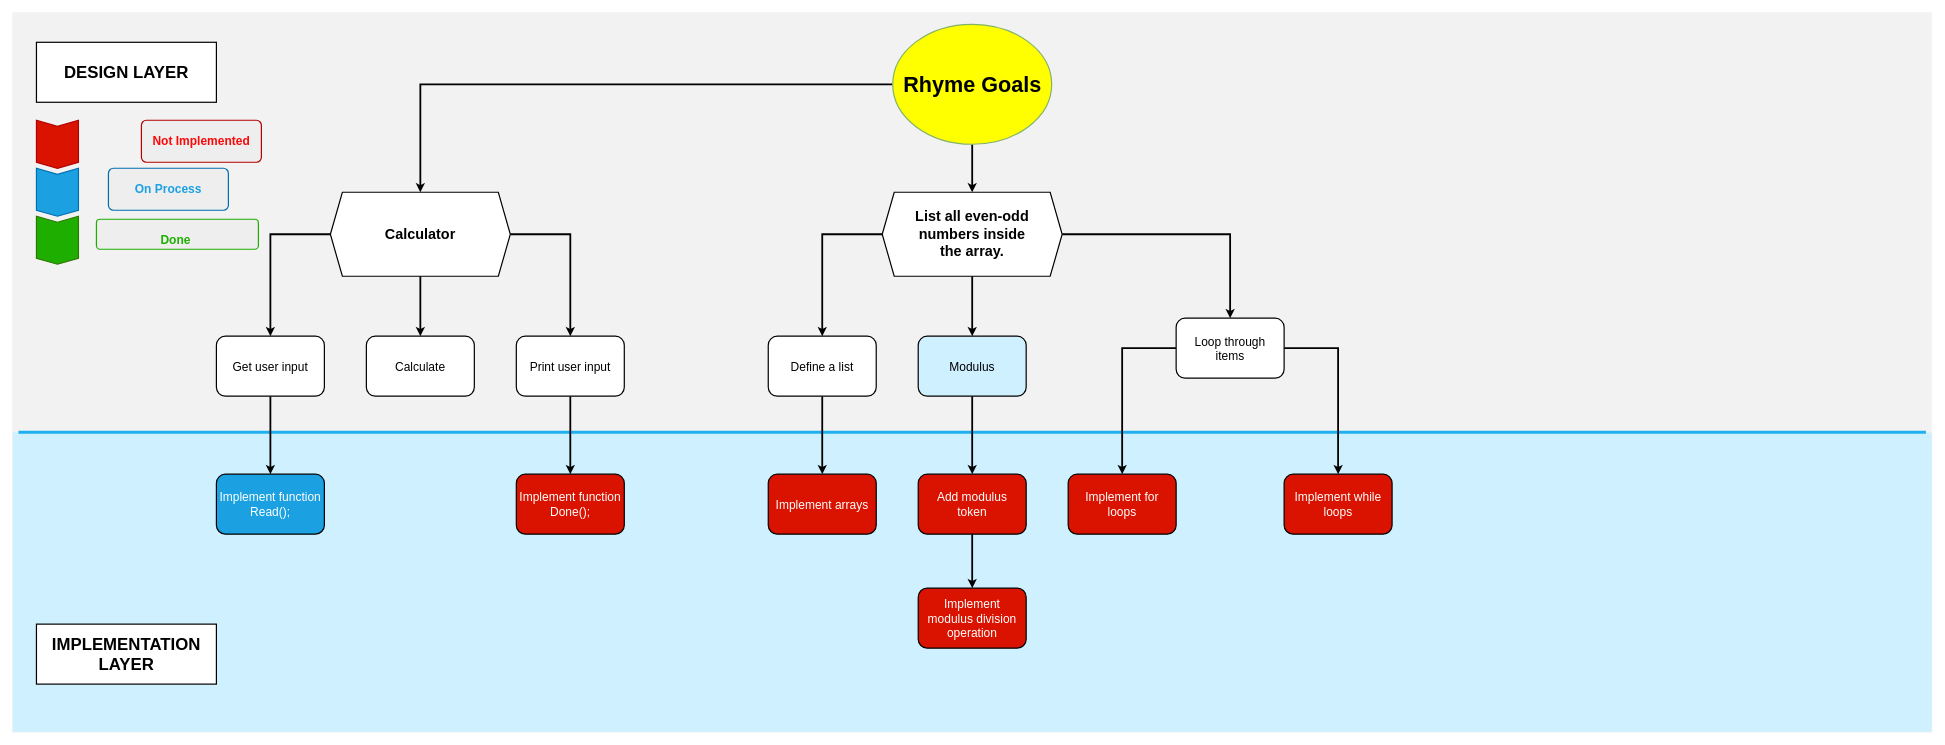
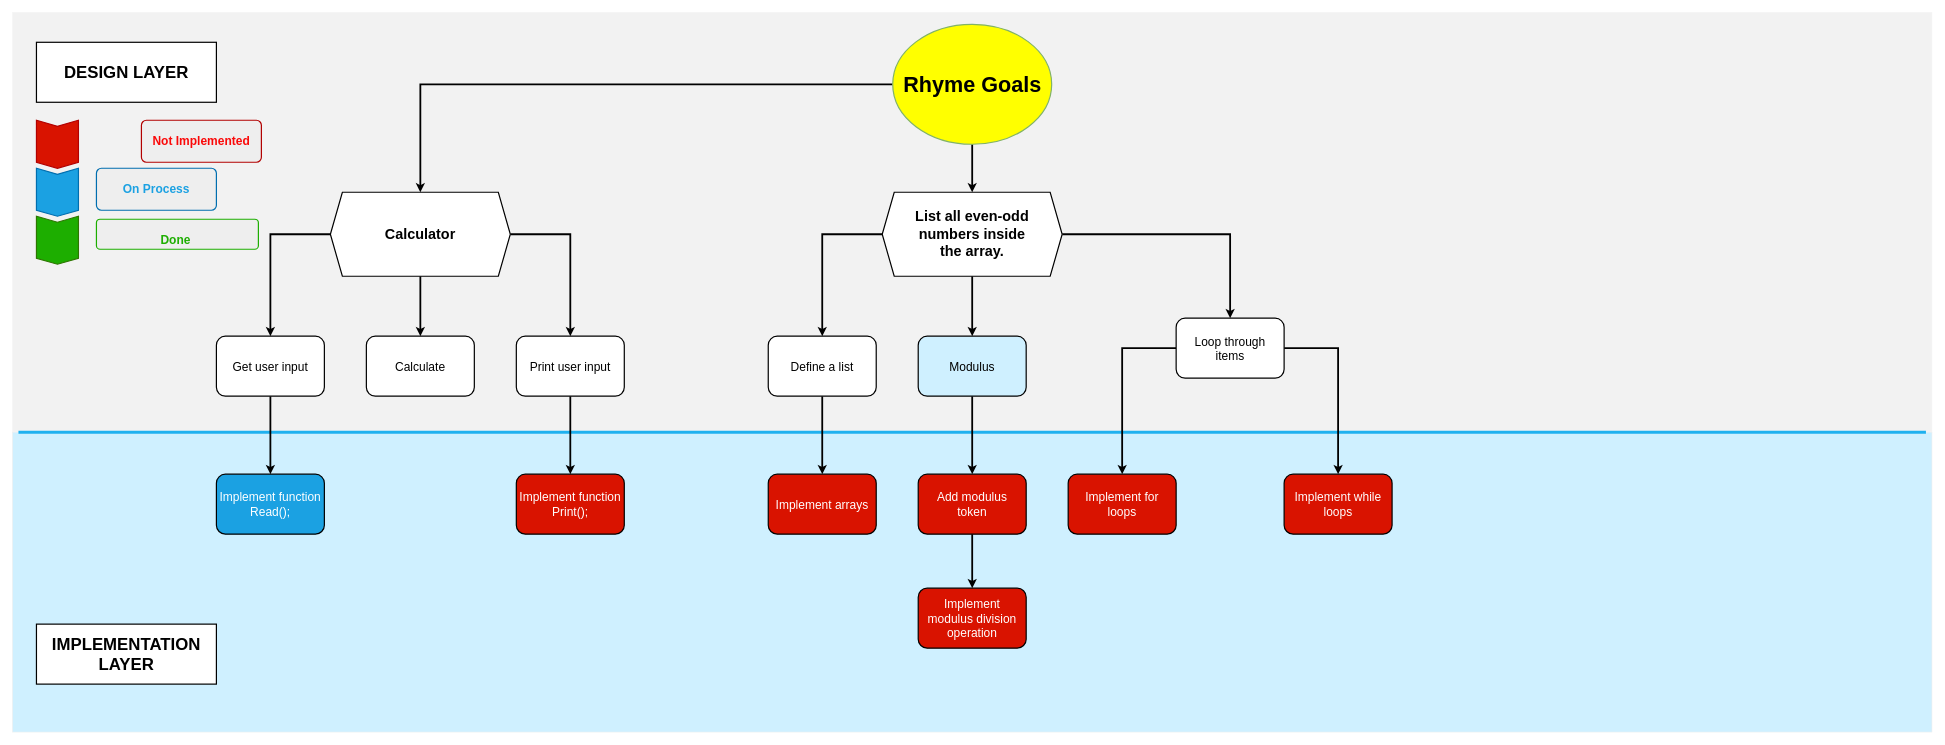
node "On Process": moved (168, 189) -> (156, 189)
node "Implement function Done();": label "Implement function Done();" -> "Implement function Print();"
